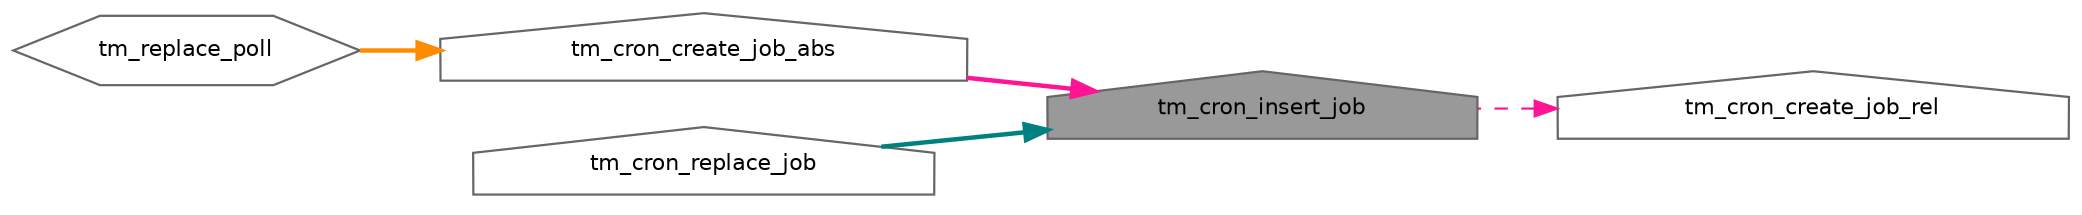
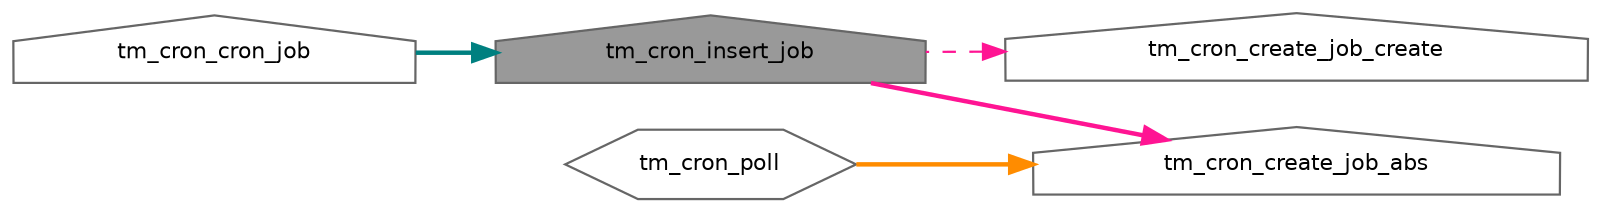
node "tm_replace_poll": label "tm_replace_poll" -> "tm_cron_poll"
edge "tm_cron_create_job_abs" -> "tm_cron_insert_job": reversed
node "tm_cron_create_job_rel": label "tm_cron_create_job_rel" -> "tm_cron_create_job_create"
node "tm_cron_replace_job": label "tm_cron_replace_job" -> "tm_cron_cron_job"
